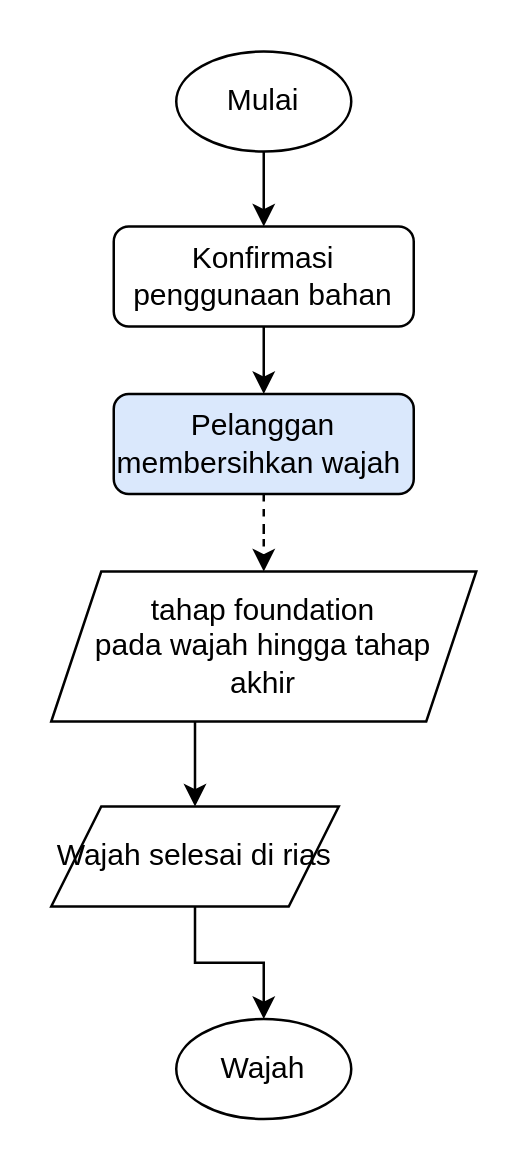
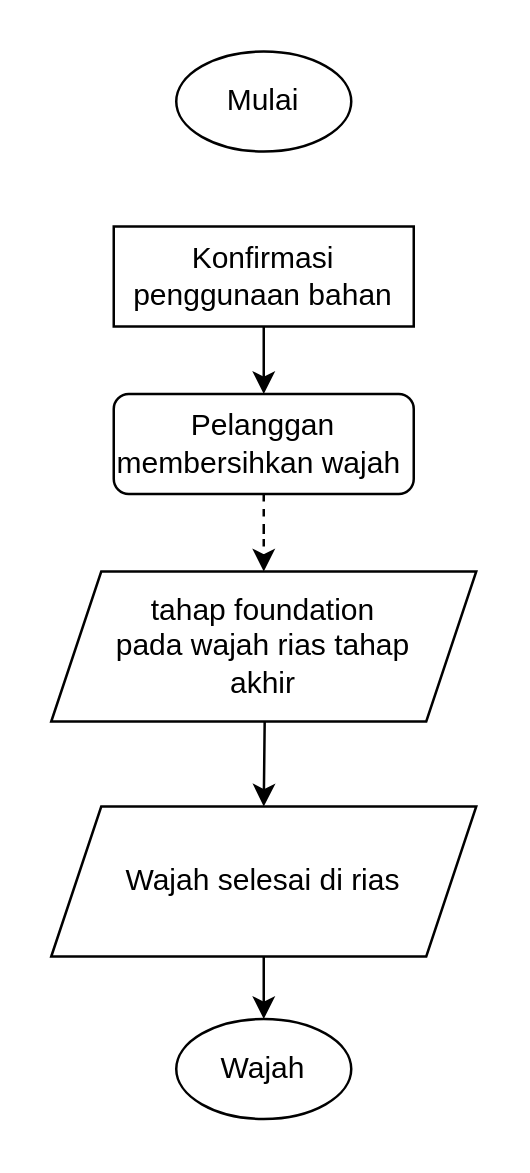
edge "Mulai" -> "Konfirmasi penggunaan bahan": removed
node "Konfirmasi penggunaan bahan": shape rounded rectangle -> rectangle
node "Pelanggan membersihkan wajah": fillcolor #dae8fc -> #ffffff
node "tahap foundation pada wajah hingga tahap akhir": label "tahap foundation pada wajah hingga tahap akhir" -> "tahap foundation pada wajah rias tahap akhir"
node "Wajah selesai di rias": size 288x100 -> 425x150
